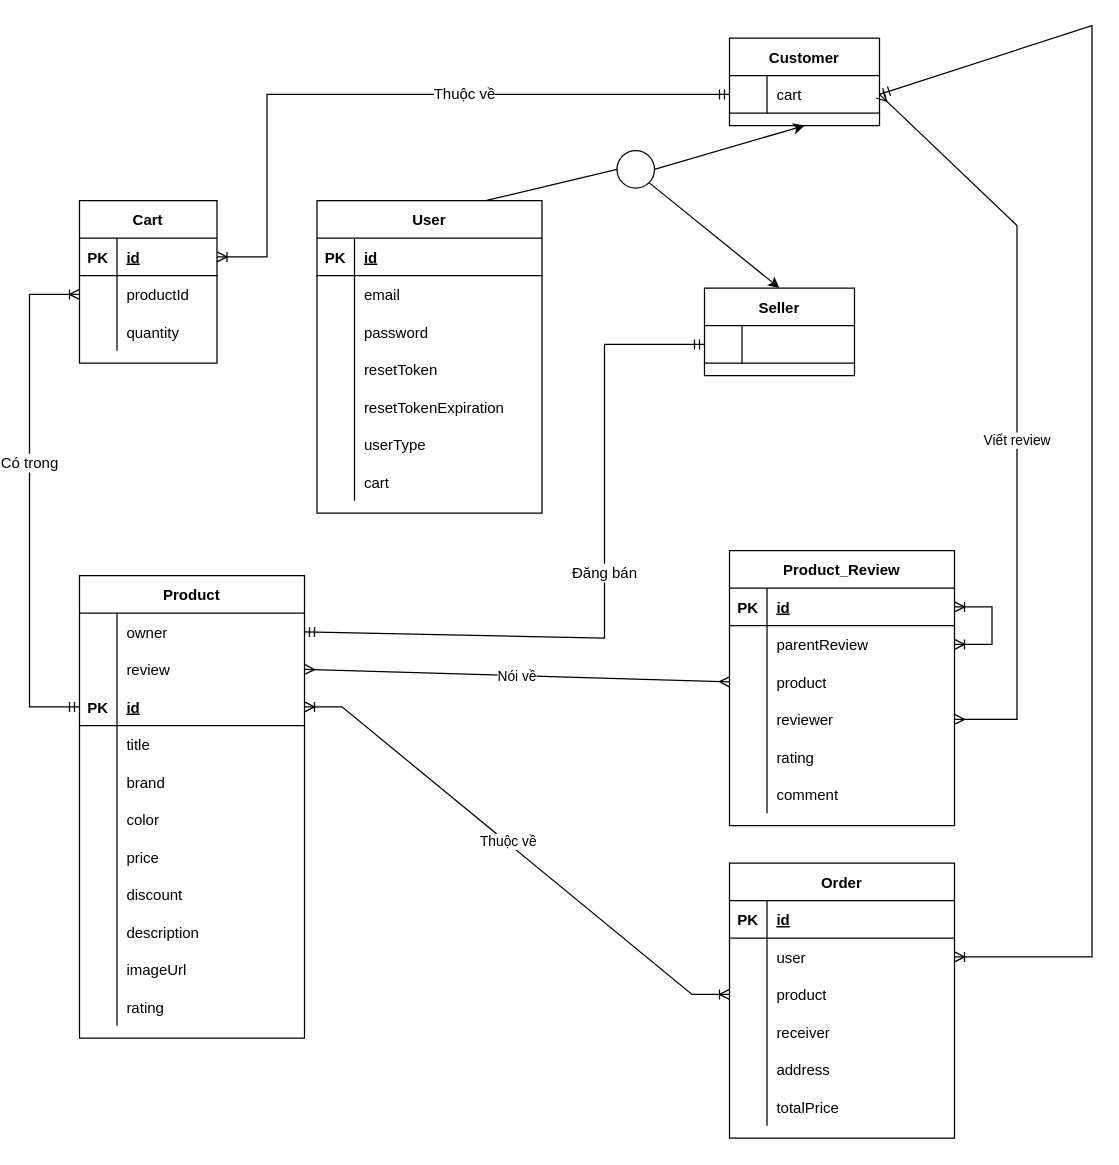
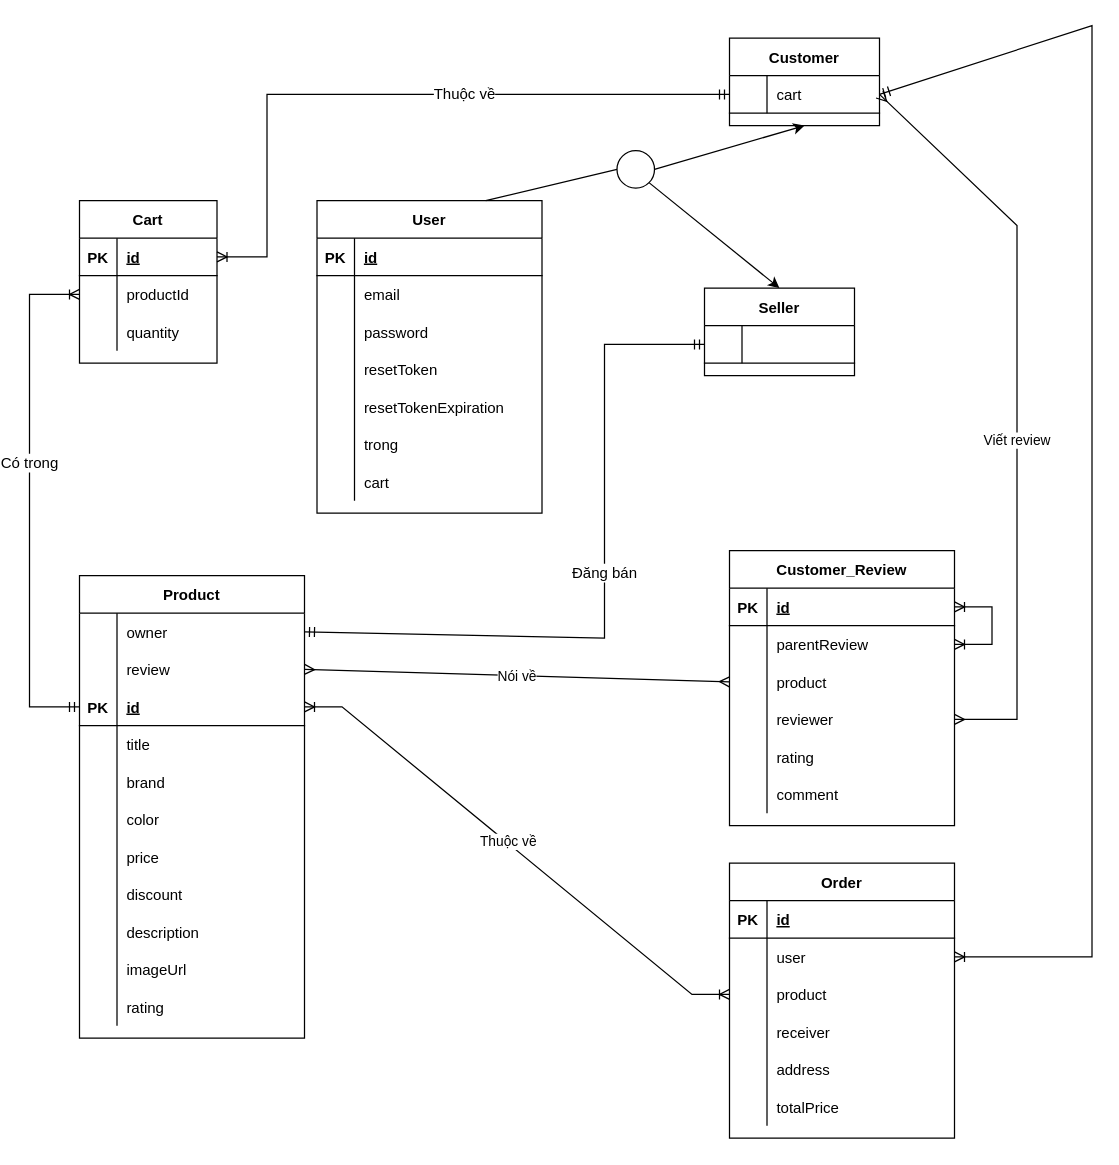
node "userType": label "userType" -> "trong"
node "Product_Review": label "Product_Review" -> "Customer_Review"
